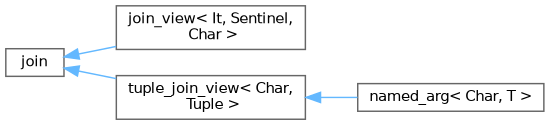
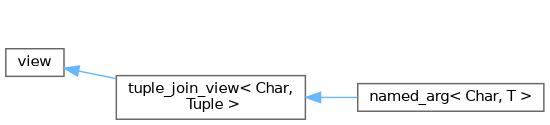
node "join_view< It, Sentinel, Char >": removed
node "join": label "join" -> "view"
